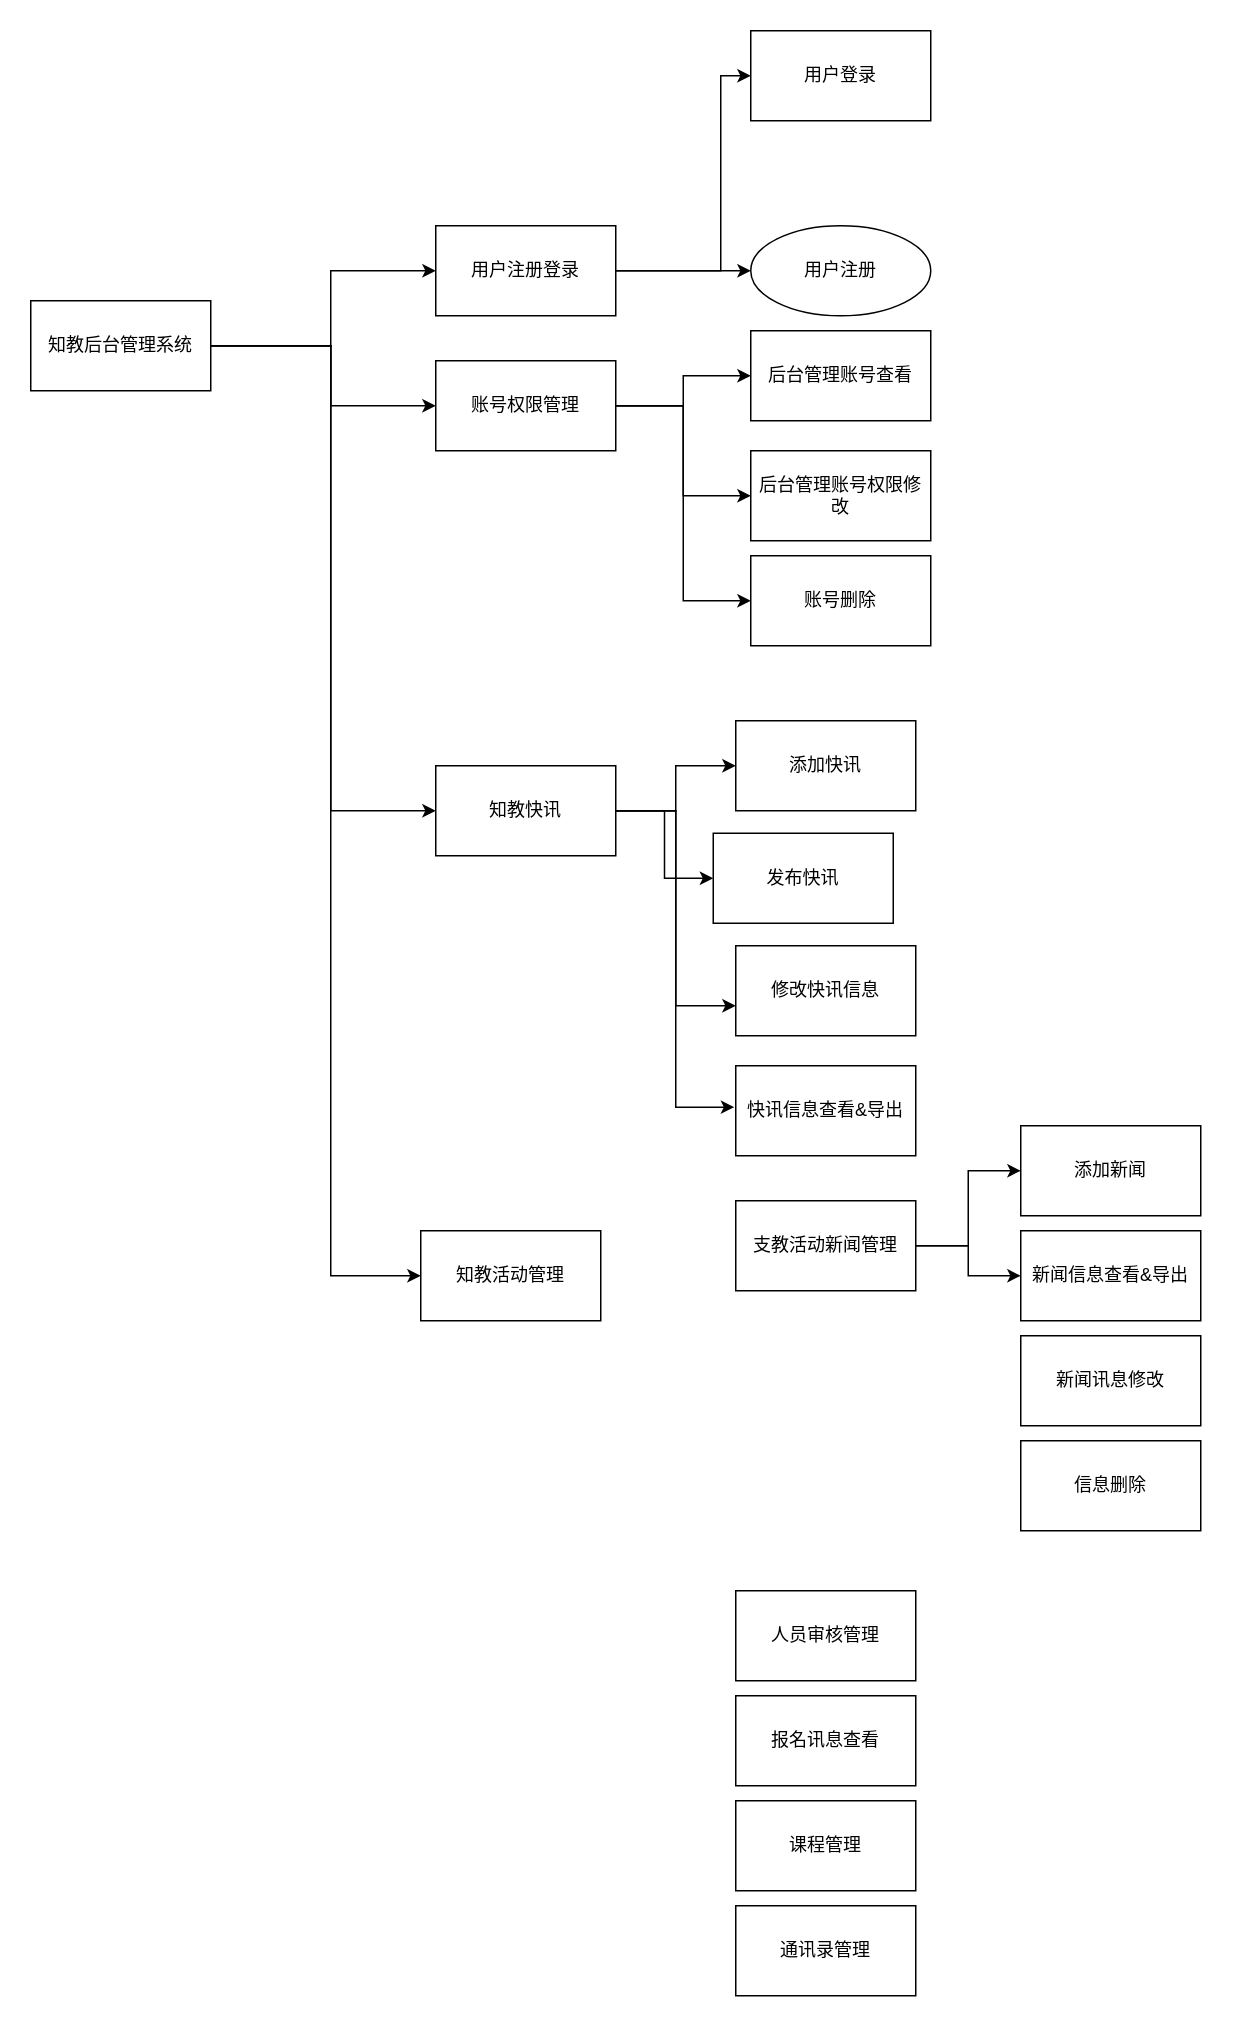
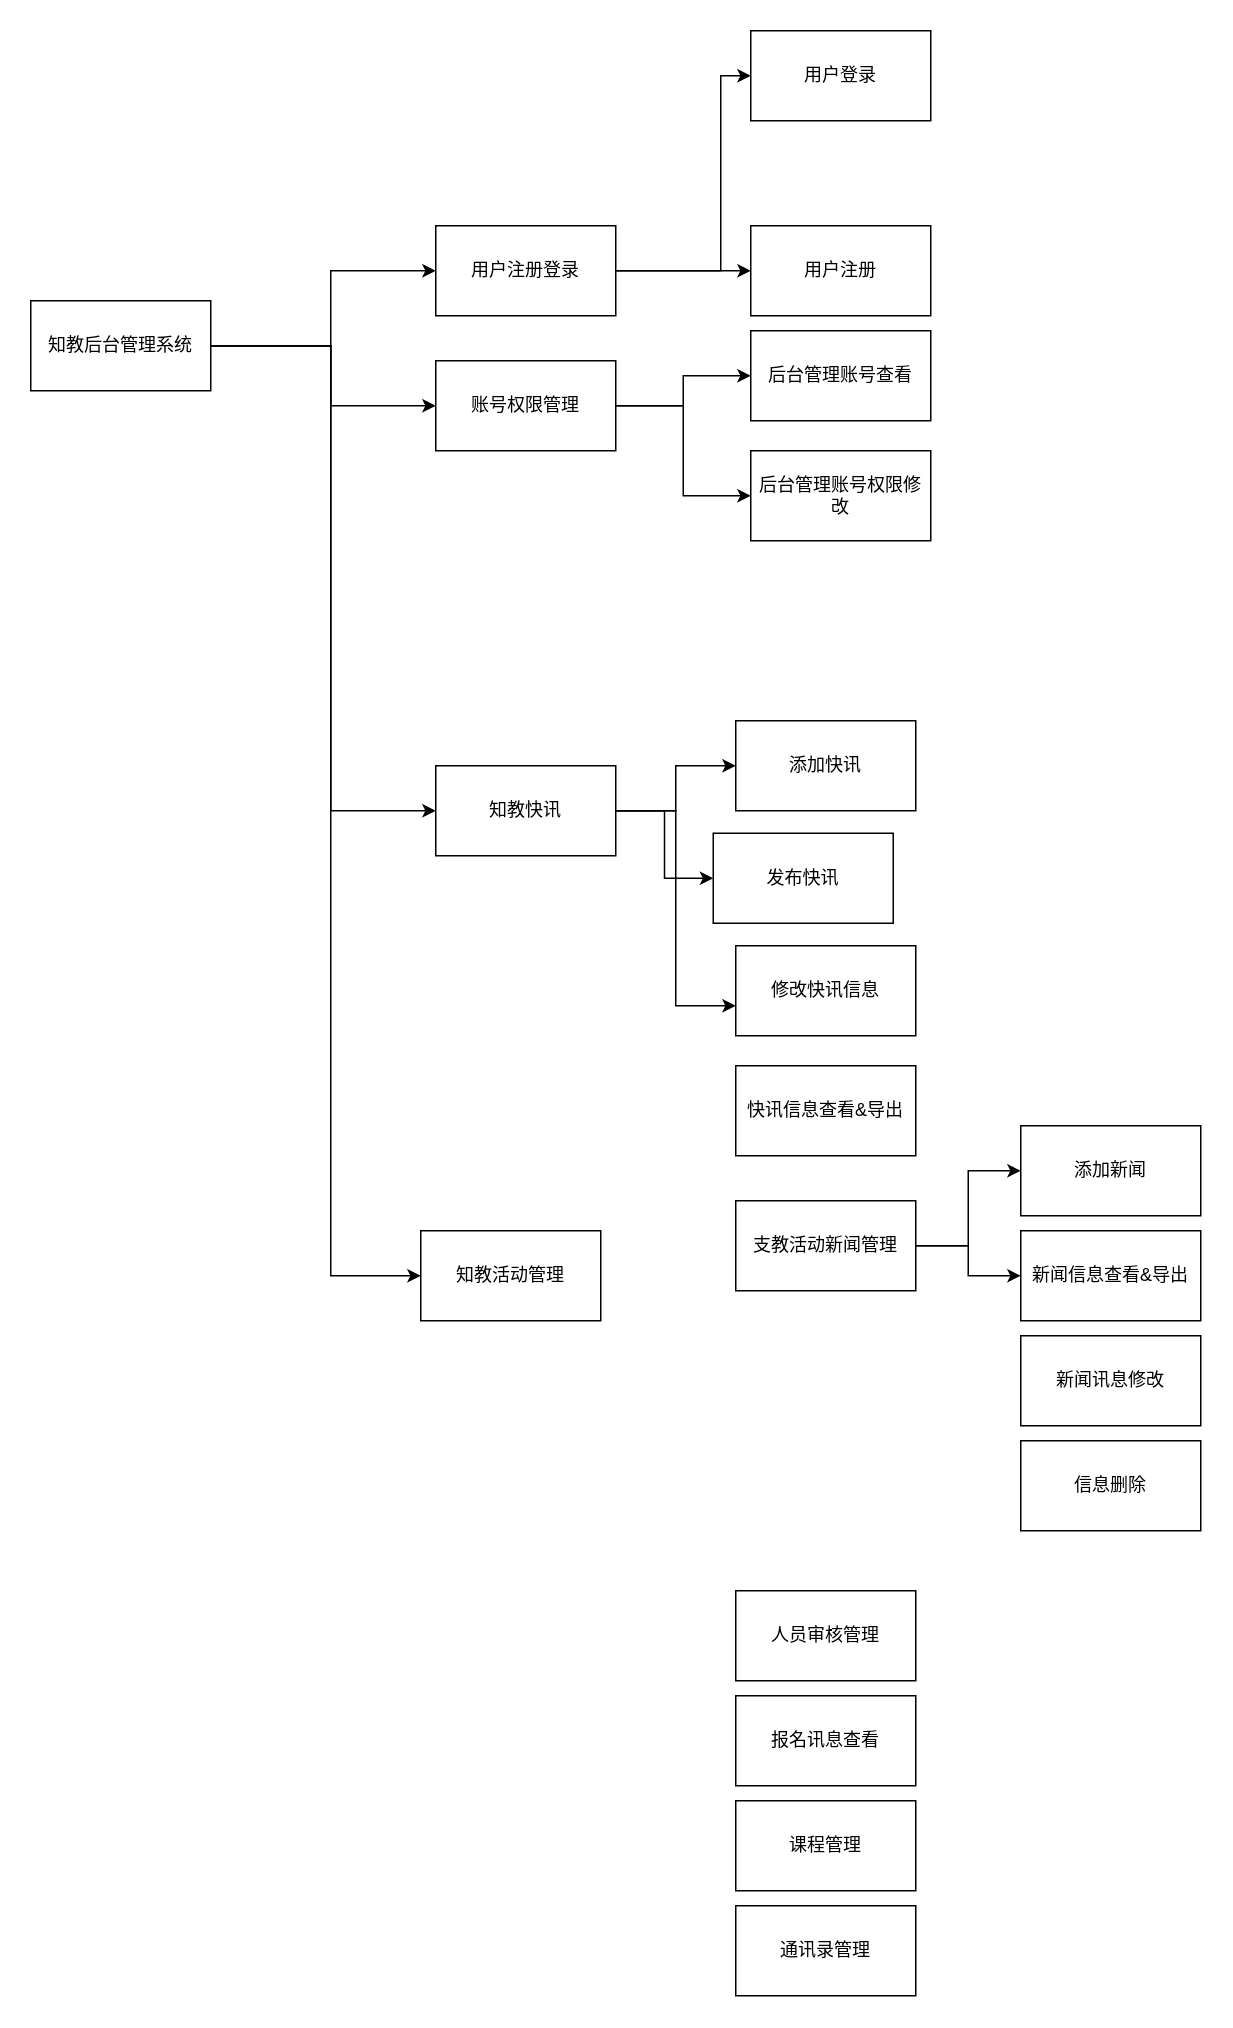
node "用户注册": shape ellipse -> rectangle
edge "账号权限管理" -> "账号删除": removed
node "账号删除": removed
edge "知教快讯" -> "快讯信息查看&导出": removed
